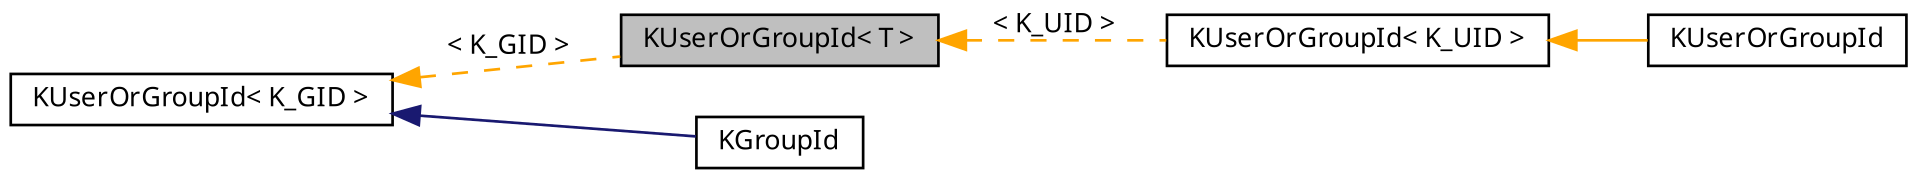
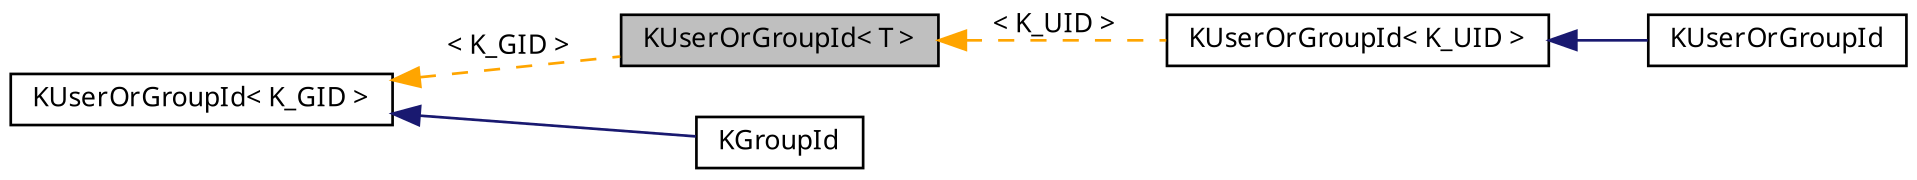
edge "KUserOrGroupId" -> "KUserOrGroupId< K_UID >": color orange -> midnightblue
